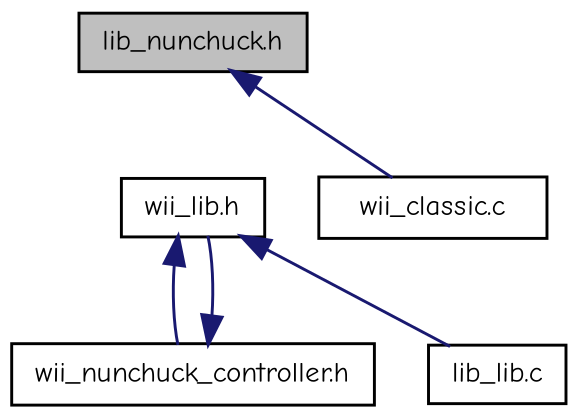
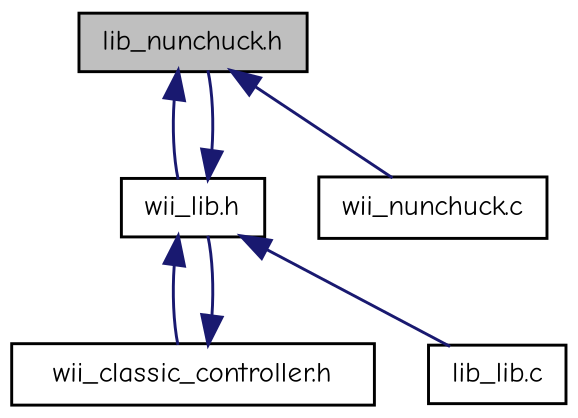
edge "lib_nunchuck.h" -> "wii_lib.h": added
edge "wii_lib.h" -> "lib_nunchuck.h": added
node "wii_classic.c": label "wii_classic.c" -> "wii_nunchuck.c"
node "wii_nunchuck_controller.h": label "wii_nunchuck_controller.h" -> "wii_classic_controller.h"
